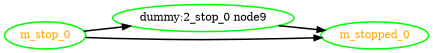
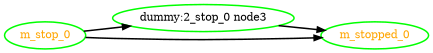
node "dummy:2_stop_0 node9": label "dummy:2_stop_0 node9" -> "dummy:2_stop_0 node3"
